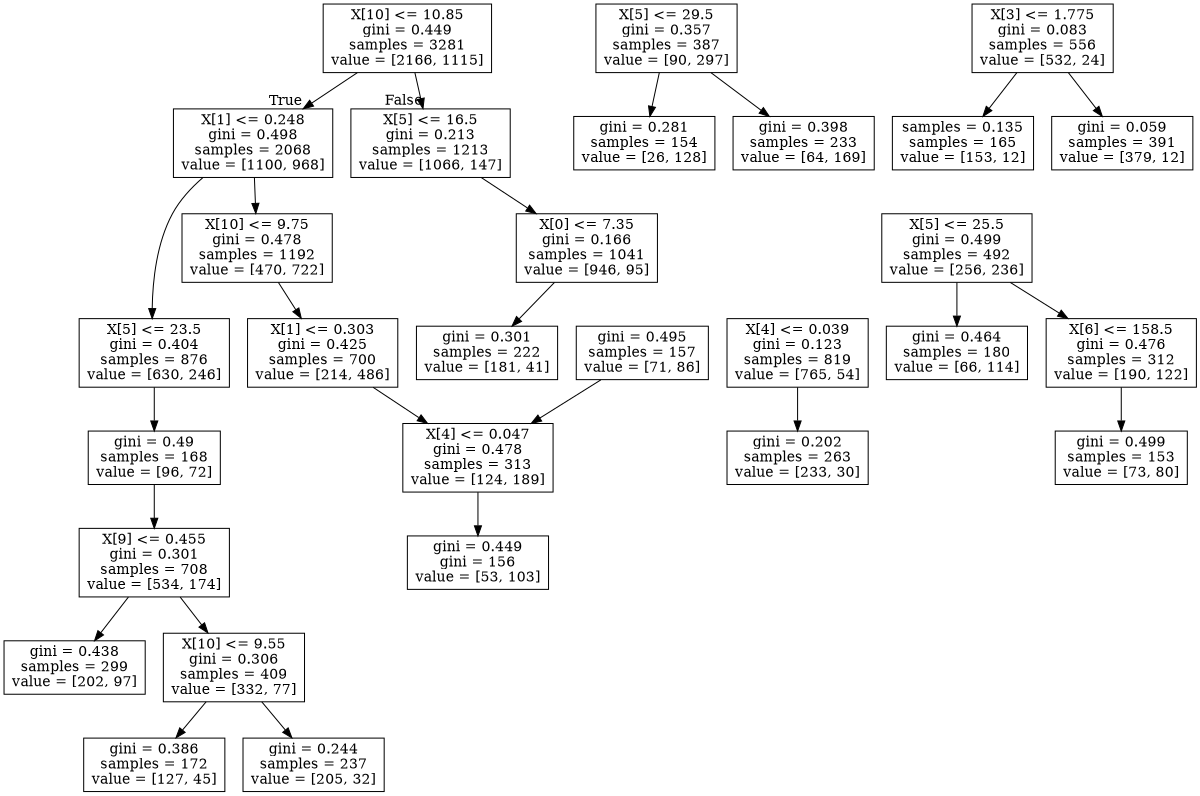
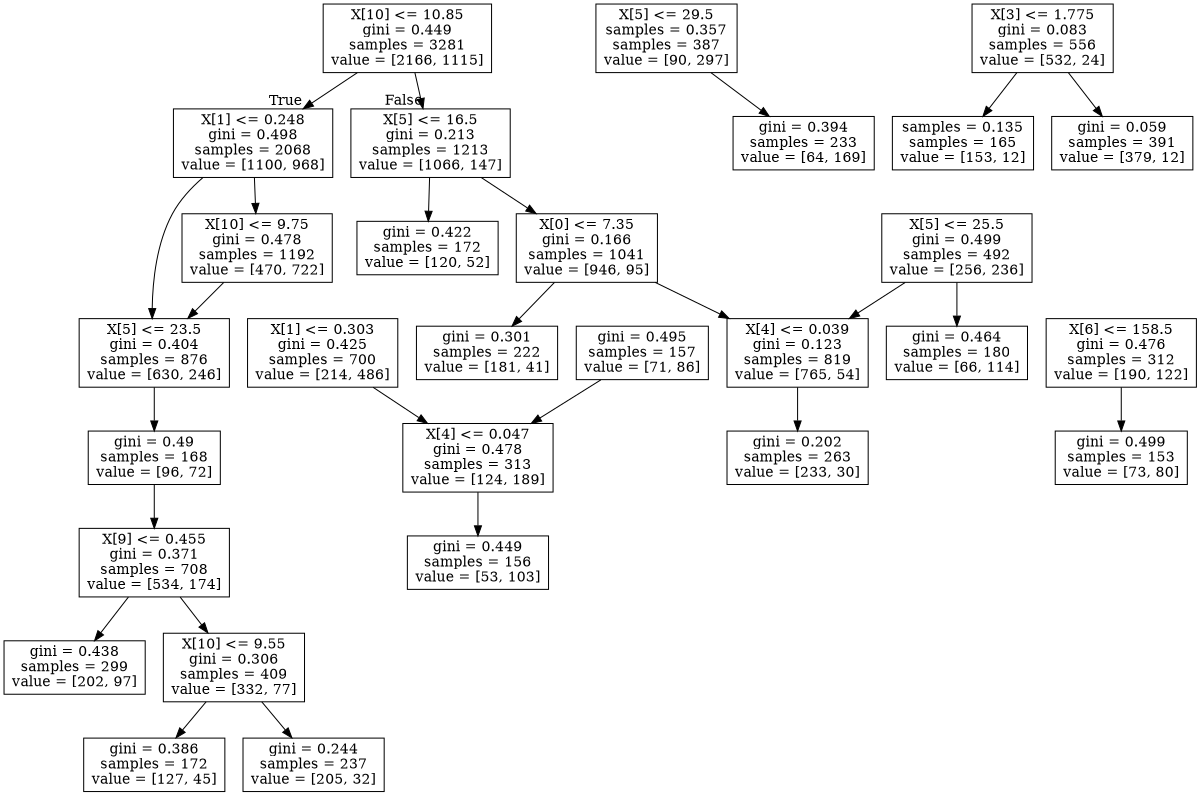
node "X[5] <= 29.5 gini = 0.357 samples = 387 value = [90, 297]": label "X[5] <= 29.5 gini = 0.357 samples = 387 value = [90, 297]" -> "X[5] <= 29.5 samples = 0.357 samples = 387 value = [90, 297]"
node "gini = 0.281 samples = 154 value = [26, 128]": removed
node "gini = 0.398 samples = 233 value = [64, 169]": label "gini = 0.398 samples = 233 value = [64, 169]" -> "gini = 0.394 samples = 233 value = [64, 169]"
node "gini = 0.422 samples = 172 value = [120, 52]": added
edge "X[10] <= 9.75 gini = 0.478 samples = 1192 value = [470, 722]" -> "X[1] <= 0.303 gini = 0.425 samples = 700 value = [214, 486]": now "X[10] <= 9.75 gini = 0.478 samples = 1192 value = [470, 722]" -> "X[5] <= 23.5 gini = 0.404 samples = 876 value = [630, 246]"
edge "X[0] <= 7.35 gini = 0.166 samples = 1041 value = [946, 95]" -> "X[4] <= 0.039 gini = 0.123 samples = 819 value = [765, 54]": added
edge "X[5] <= 25.5 gini = 0.499 samples = 492 value = [256, 236]" -> "X[6] <= 158.5 gini = 0.476 samples = 312 value = [190, 122]": now "X[5] <= 25.5 gini = 0.499 samples = 492 value = [256, 236]" -> "X[4] <= 0.039 gini = 0.123 samples = 819 value = [765, 54]"
node "X[9] <= 0.455 gini = 0.301 samples = 708 value = [534, 174]": label "X[9] <= 0.455 gini = 0.301 samples = 708 value = [534, 174]" -> "X[9] <= 0.455 gini = 0.371 samples = 708 value = [534, 174]"
node "gini = 0.449 gini = 156 value = [53, 103]": label "gini = 0.449 gini = 156 value = [53, 103]" -> "gini = 0.449 samples = 156 value = [53, 103]"
